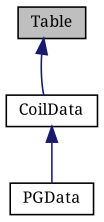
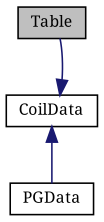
edge "CoilData" -> "Table": reversed
